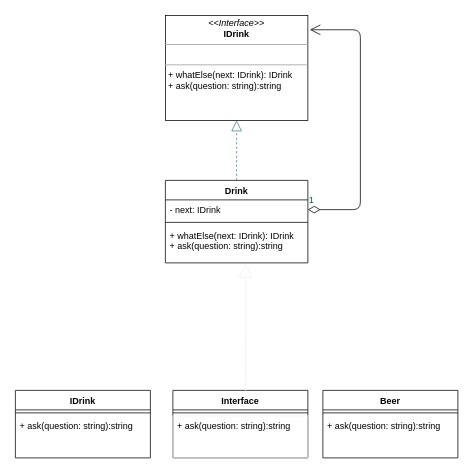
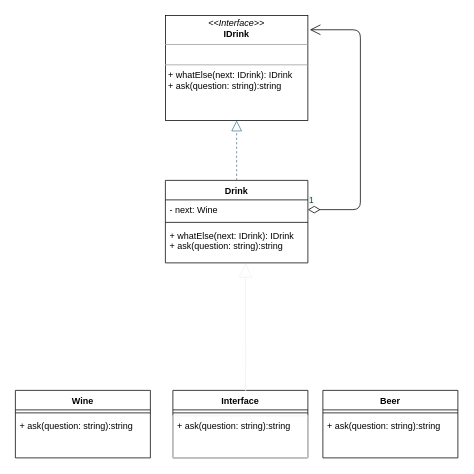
node "- next: IDrink": label "- next: IDrink" -> "- next: Wine"
node "IDrink": label "IDrink" -> "Wine"
